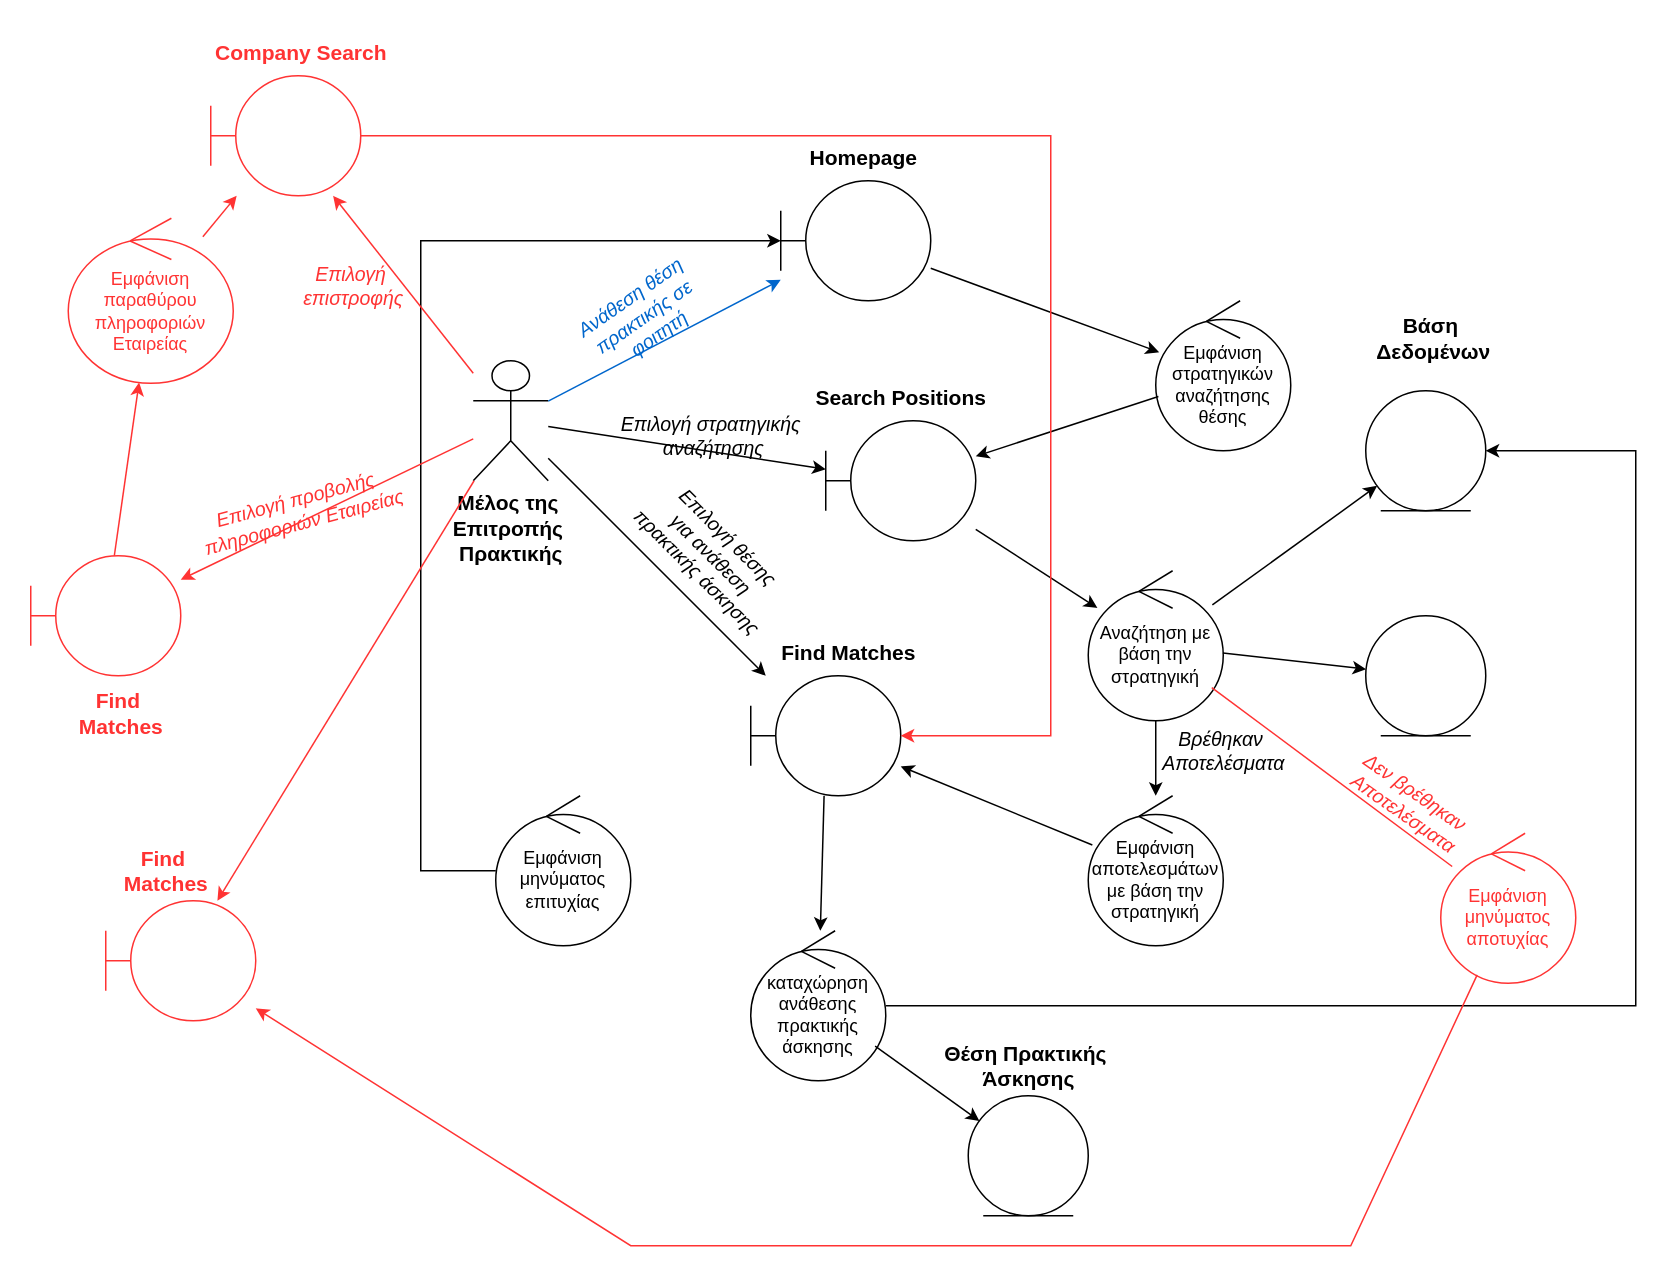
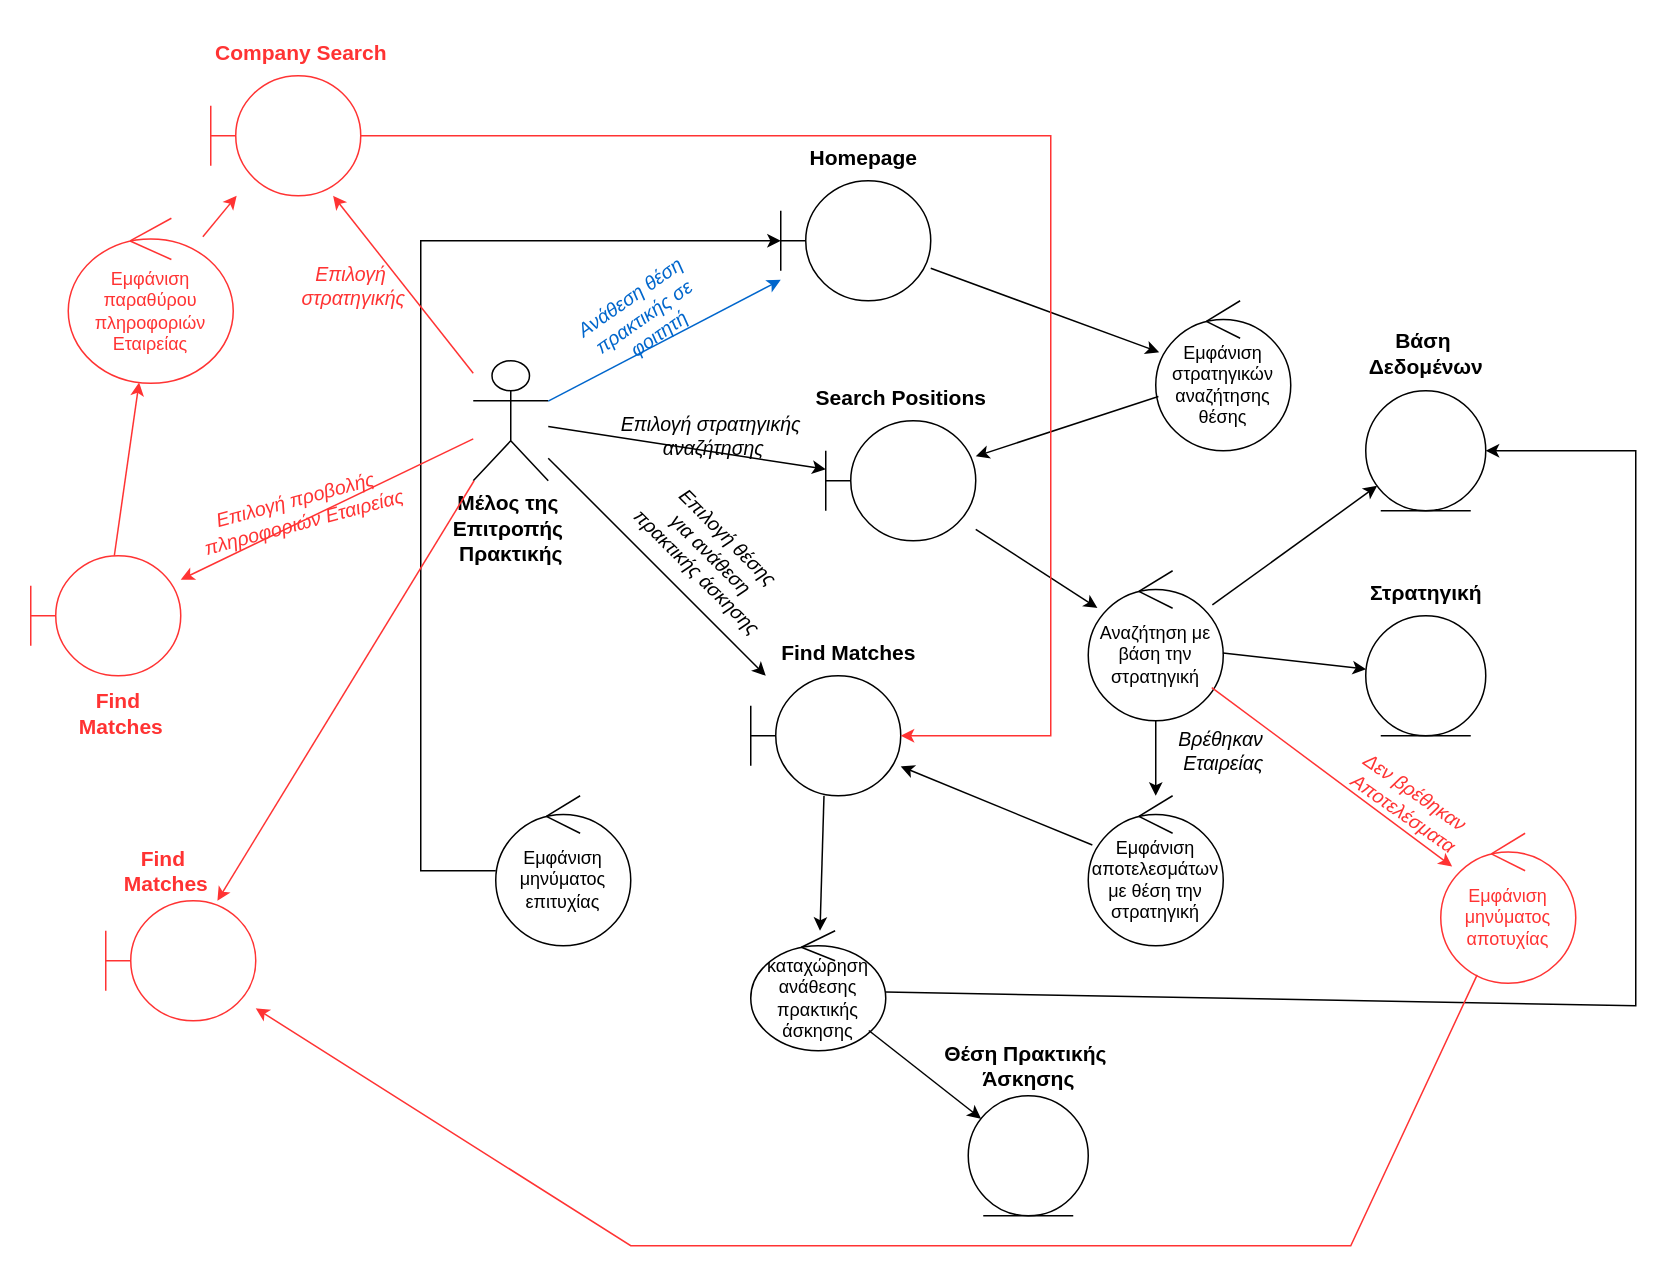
node "Επιλογή επιστροφής": label "Επιλογή επιστροφής" -> "Επιλογή στρατηγικής"
node "Βάση Δεδομένων": moved (1433, 338) -> (1426, 353)
node "Στρατηγική": added
node "Βρέθηκαν Αποτελέσματα": label "Βρέθηκαν Αποτελέσματα" -> "Βρέθηκαν Εταιρείας"
edge "Αναζήτηση με βάση την στρατηγική" -- "Εμφάνιση μηνύματος αποτυχίας": arrowhead none -> classic
node "Εμφάνιση αποτελεσμάτων με βάση την στρατηγική": label "Εμφάνιση αποτελεσμάτων με βάση την στρατηγική" -> "Εμφάνιση αποτελεσμάτων με θέση την στρατηγική"
node "καταχώρηση ανάθεσης πρακτικής άσκησης": size 135x150 -> 135x120
